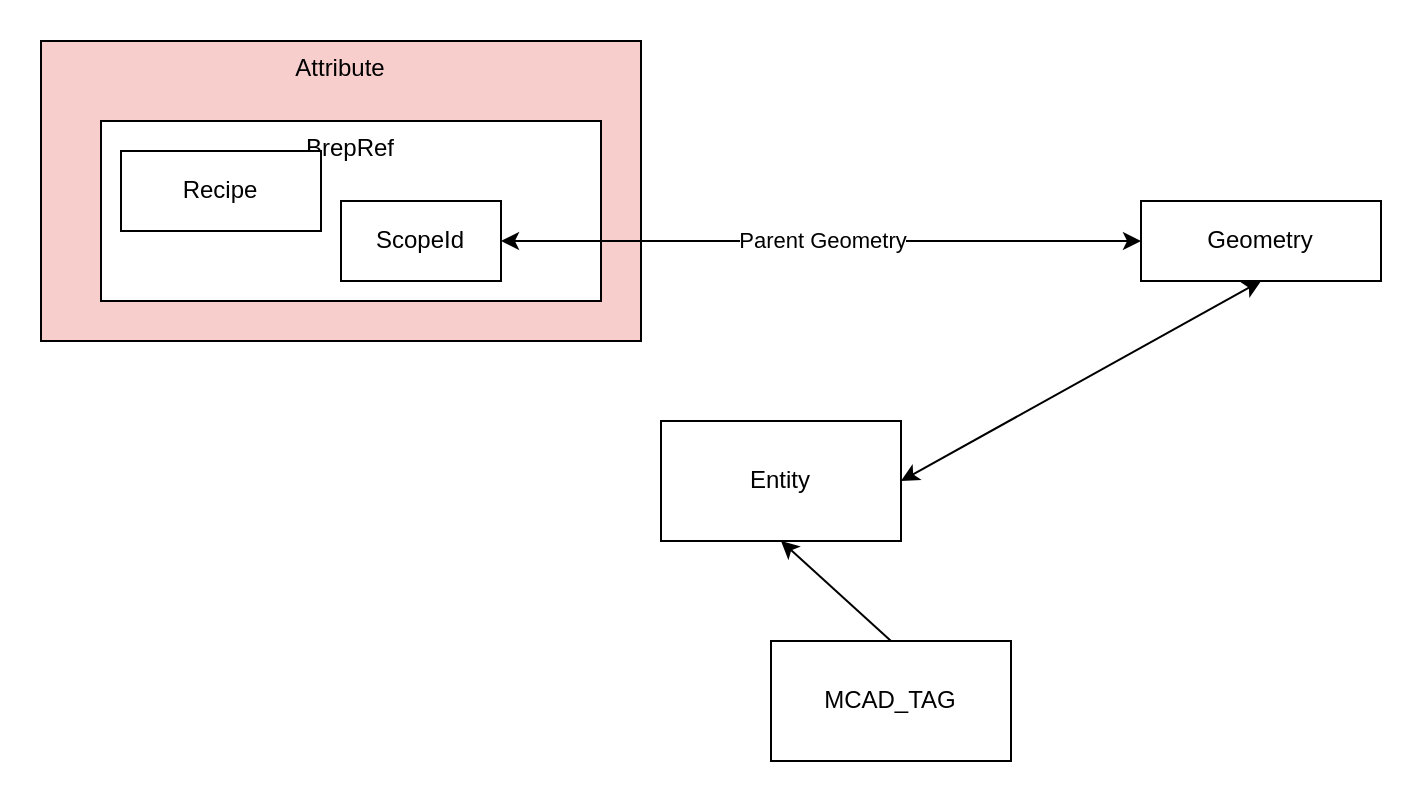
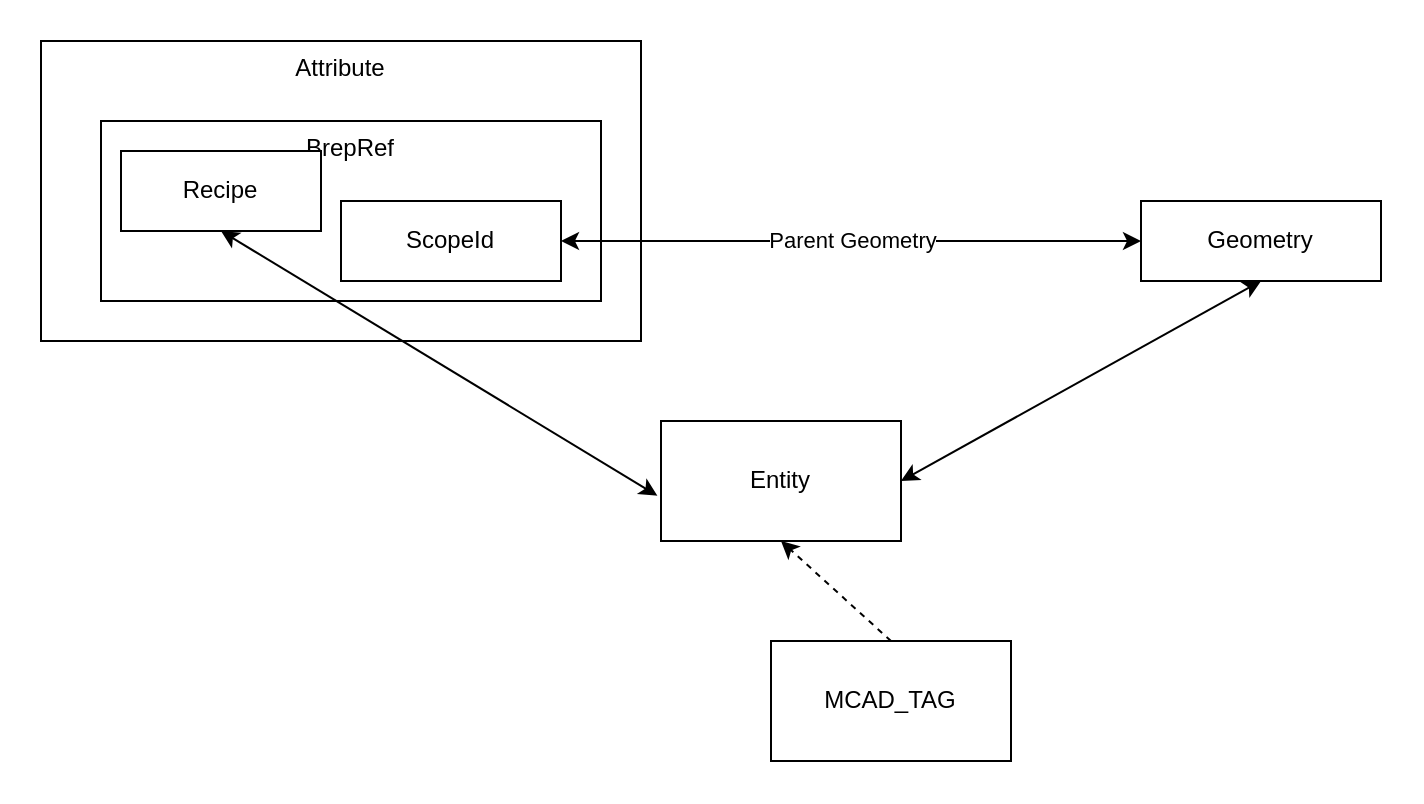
node "Attribute": fillcolor #f8cecc -> #ffffff
node "ScopeId": size 160x80 -> 220x80
edge "Recipe" -- "Entity": added
edge "MCAD_TAG" -> "Entity": style solid -> dashed
